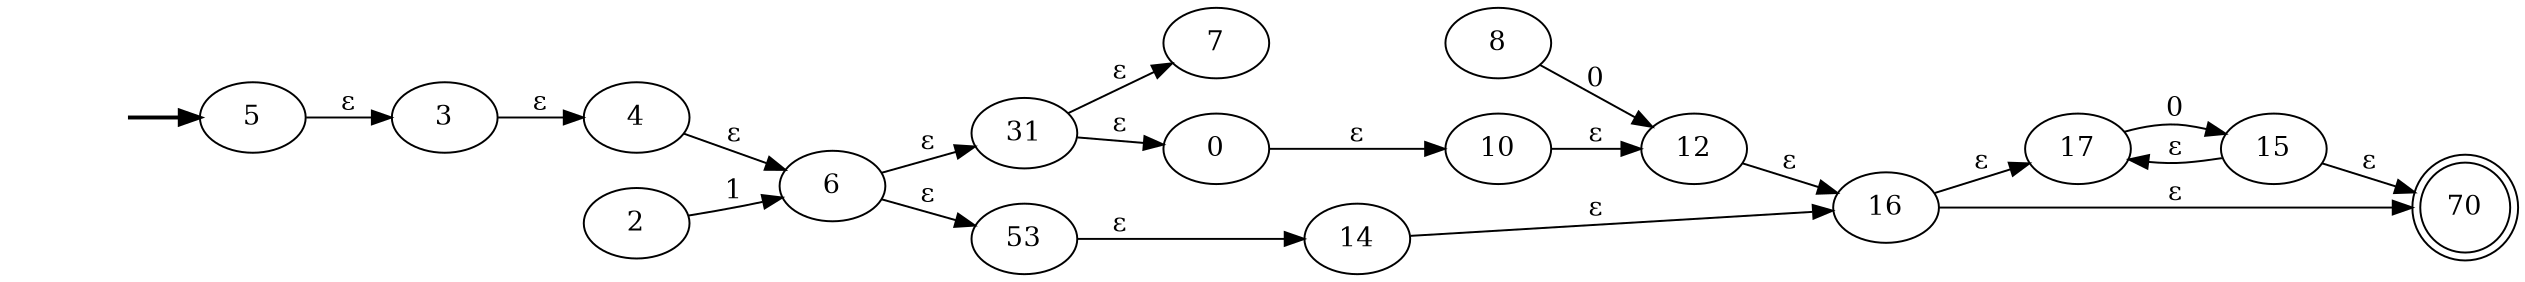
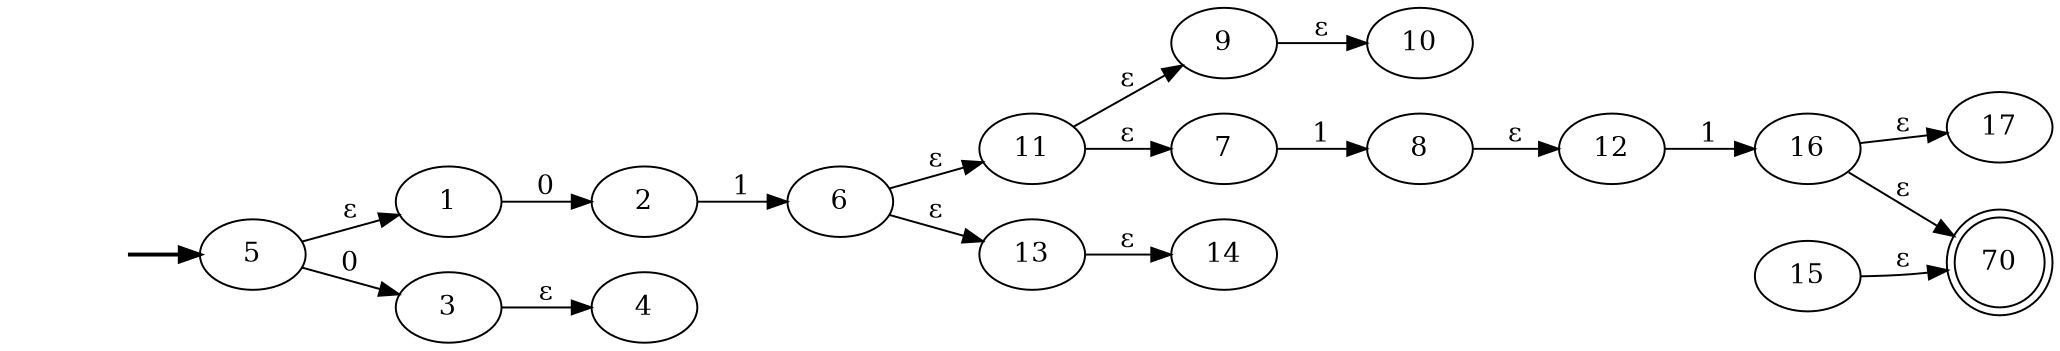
edge "8" -> "12": label "0" -> "ε"
edge "5" -> "3": label "ε" -> "0"
edge "17" -> "15": removed, label "0"
node "31": label "31" -> "11"
edge "4" -> "6": removed, label "ε"
node "0": label "0" -> "9"
edge "7" -> "8": added, label "1"
edge "10" -> "12": removed, label "ε"
edge "12" -> "16": label "ε" -> "1"
edge "15" -> "17": removed, label "ε"
node "1": added
edge "14" -> "16": removed, label "ε"
node "53": label "53" -> "13"
